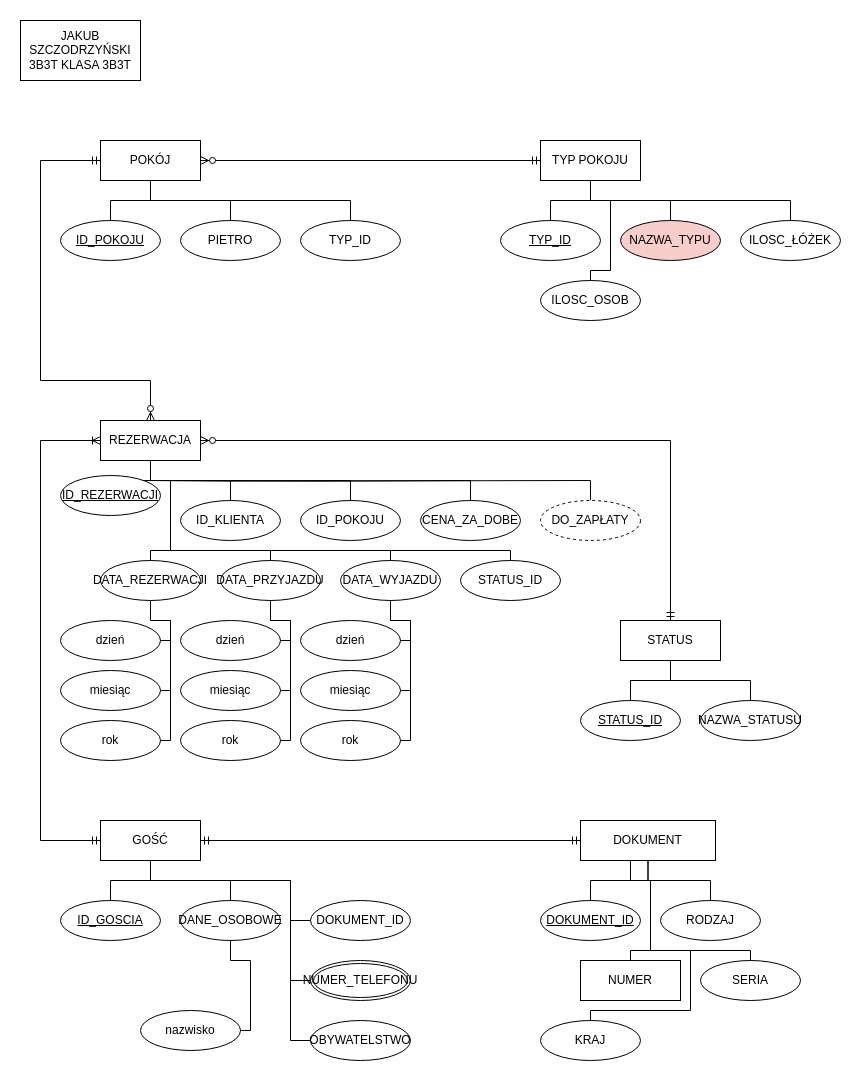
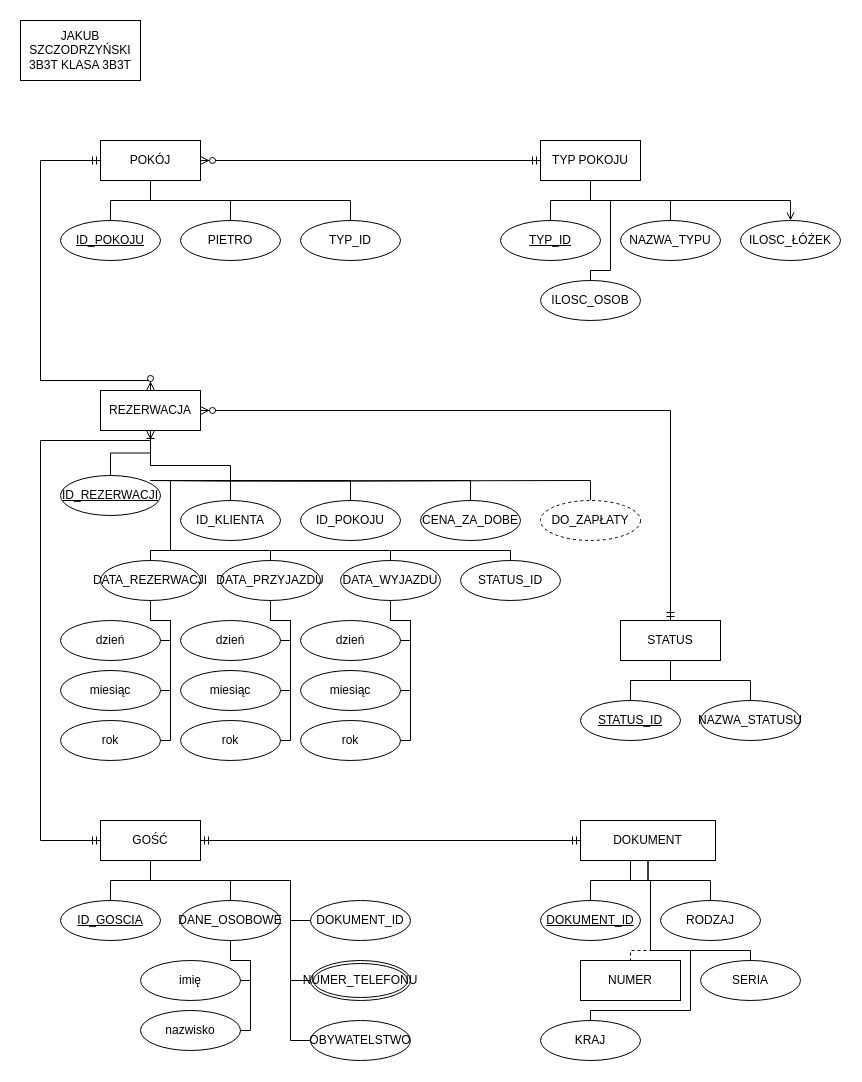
edge "TYP POKOJU" -- "ILOSC_ŁÓŻEK": arrowhead none -> open
node "NAZWA_TYPU": fillcolor #f8cecc -> #ffffff
node "REZERWACJA": moved (151, 441) -> (151, 411)
edge "DOKUMENT" -- "NUMER": style solid -> dashed
node "imię": added
edge "DANE_OSOBOWE" -- "imię": added
